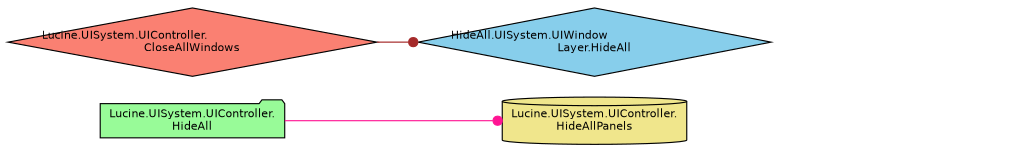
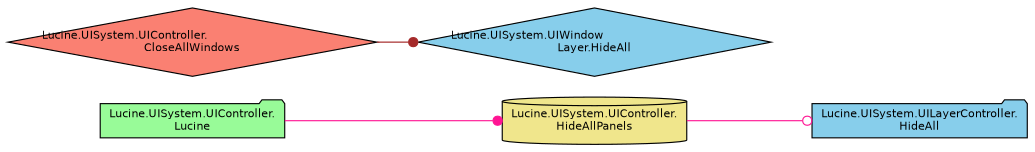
node "HideAll.UISystem.UIWindow Layer.HideAll": label "HideAll.UISystem.UIWindow Layer.HideAll" -> "Lucine.UISystem.UIWindow Layer.HideAll"
node "Lucine.UISystem.UIController. HideAll": label "Lucine.UISystem.UIController. HideAll" -> "Lucine.UISystem.UIController. Lucine"
node "Lucine.UISystem.UILayerController. HideAll": added
